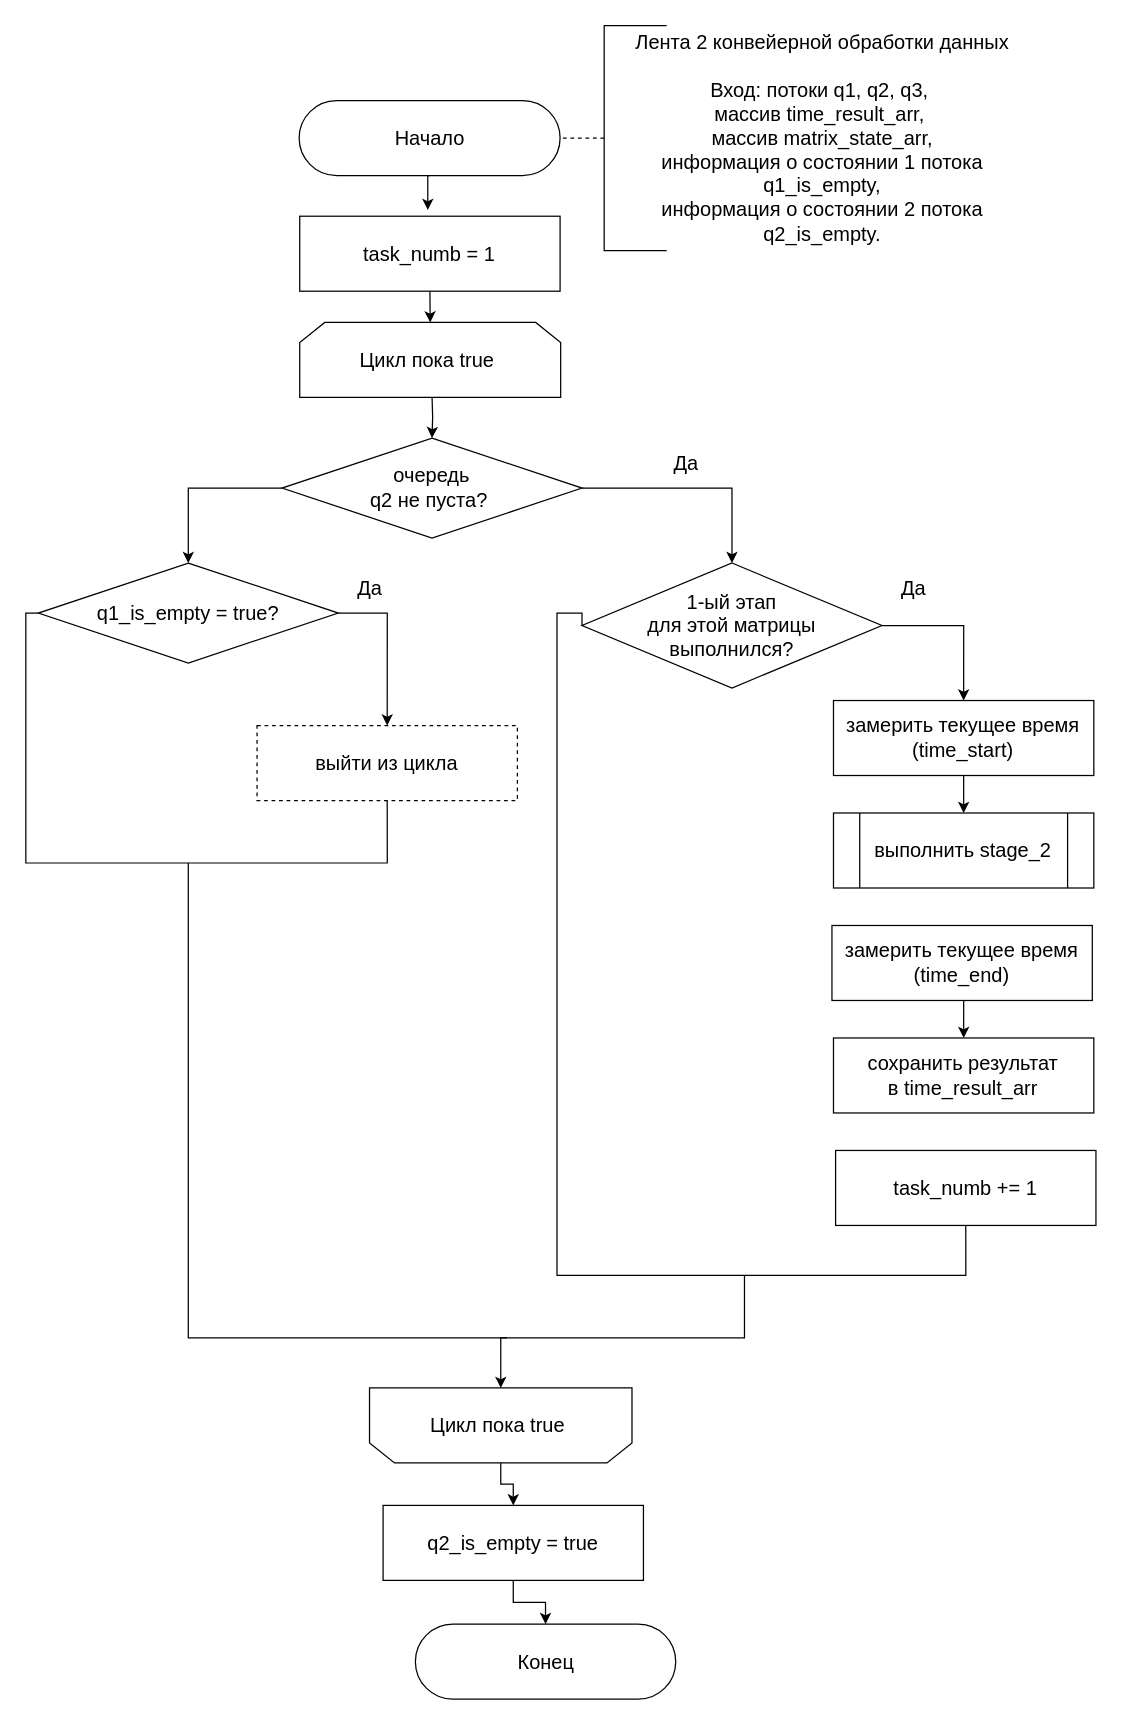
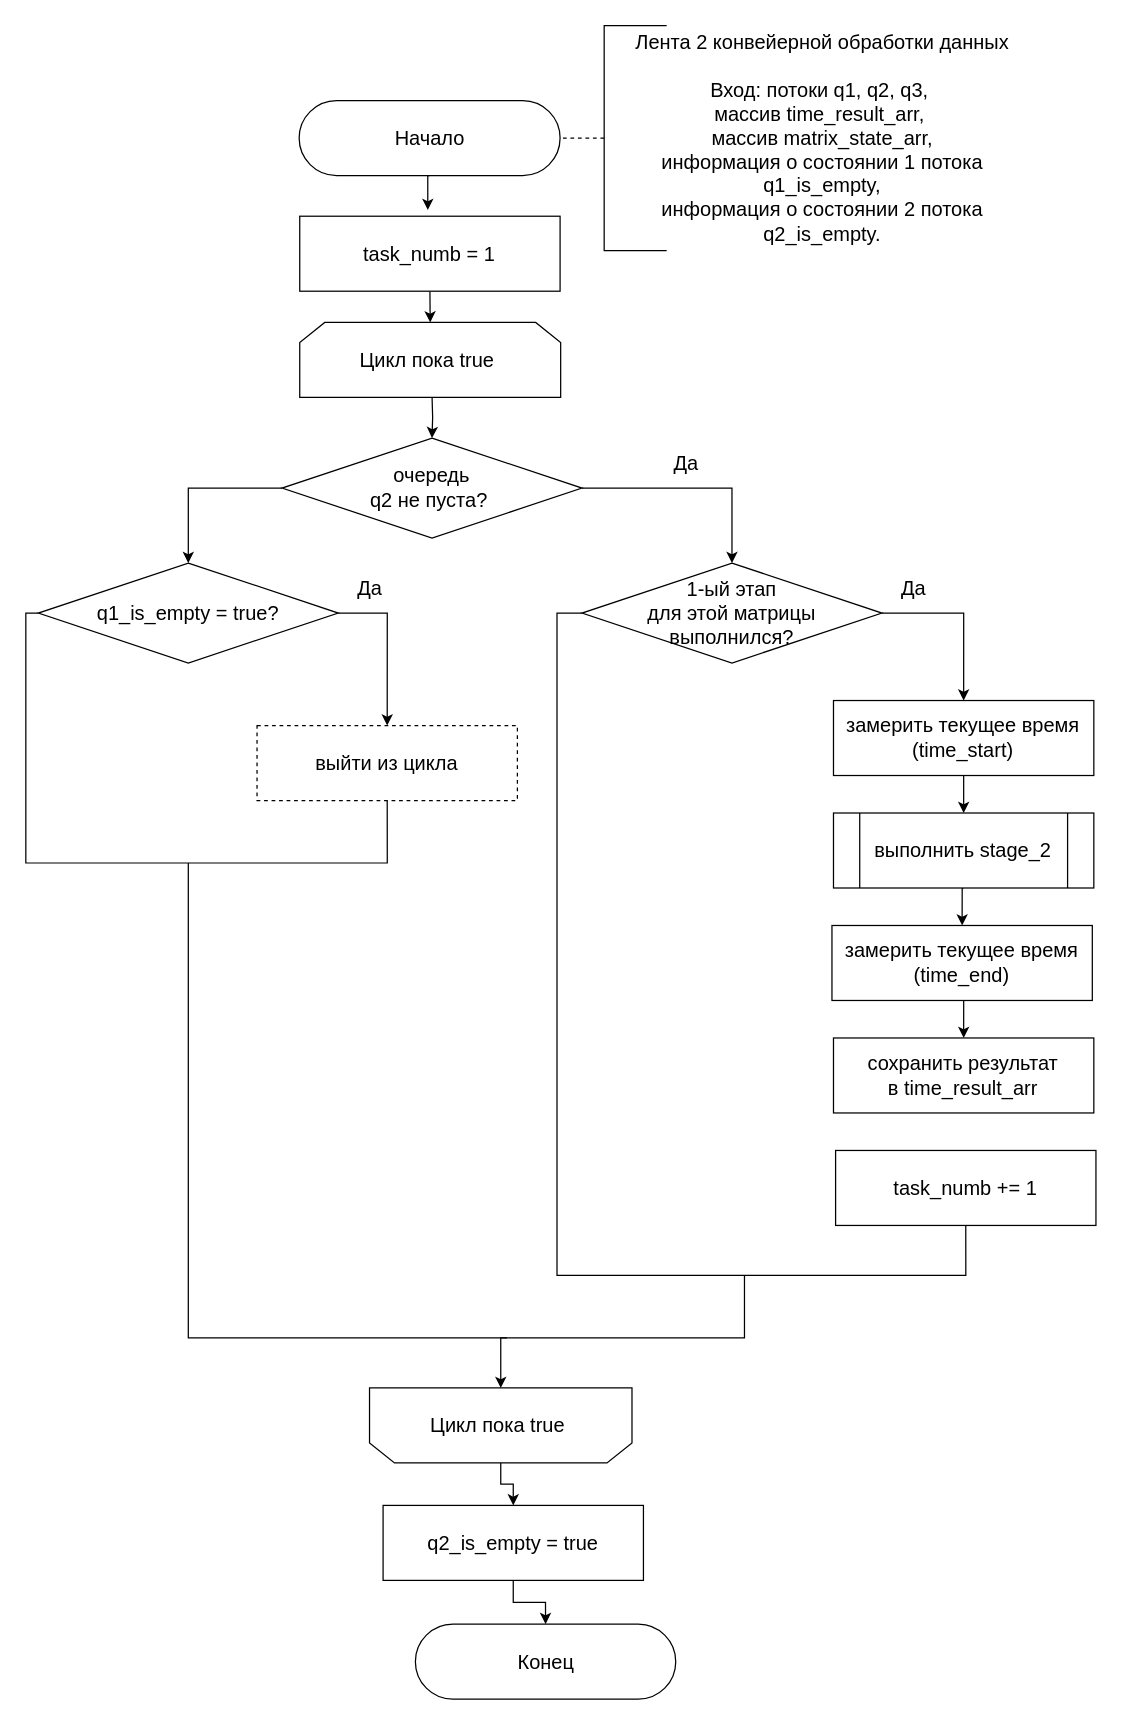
node "1-ый этап для этой матрицы выполнился?": size 300x125 -> 300x100
edge "выполнить stage_2" -> "замерить текущее время (time_end)": added
